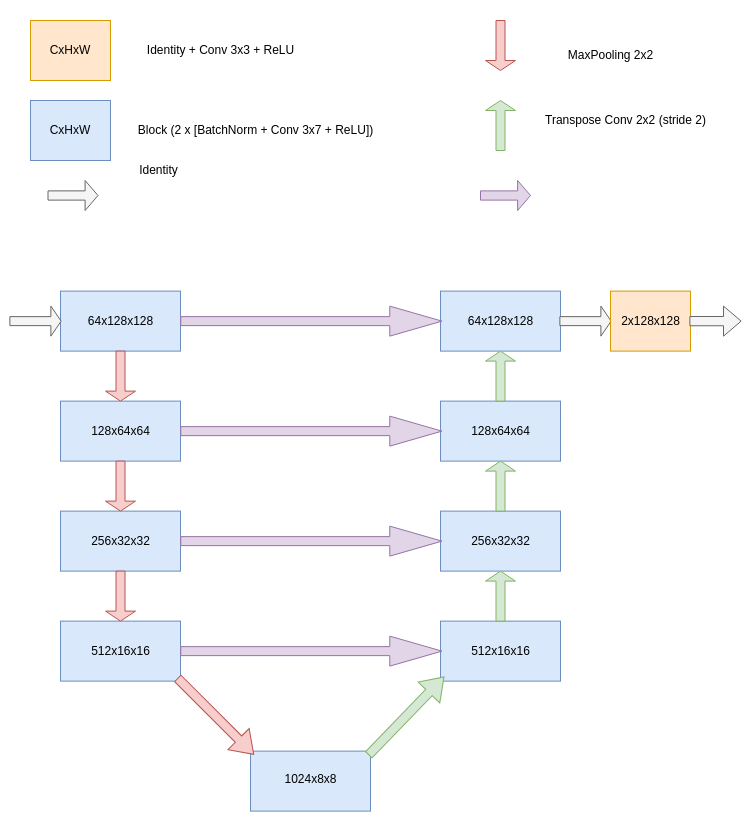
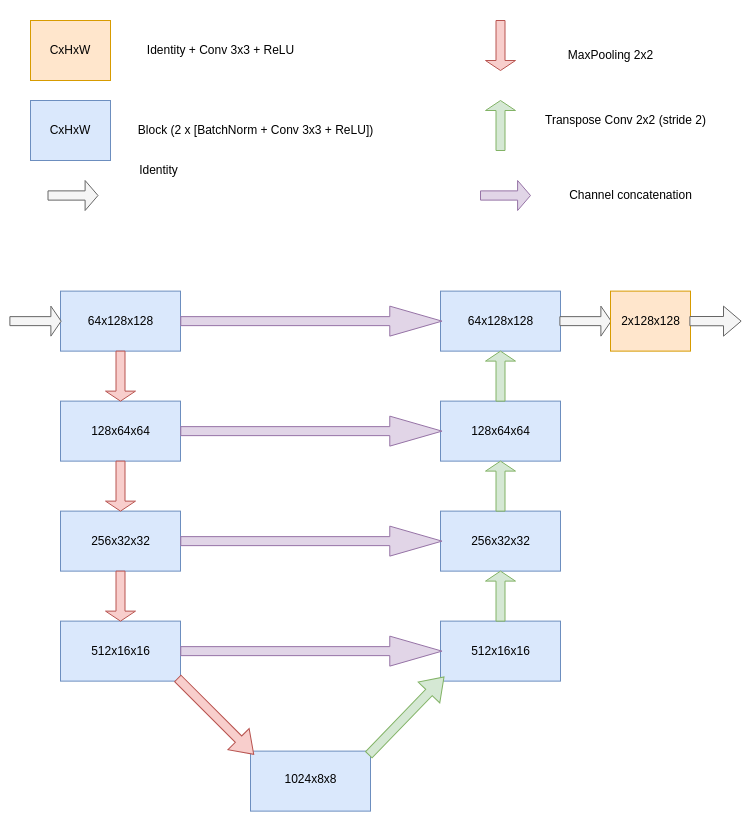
node "Block (2 x [BatchNorm + Conv 3x7 + ReLU])": label "Block (2 x [BatchNorm + Conv 3x7 + ReLU])" -> "Block (2 x [BatchNorm + Conv 3x3 + ReLU])"
node "Channel concatenation": added
